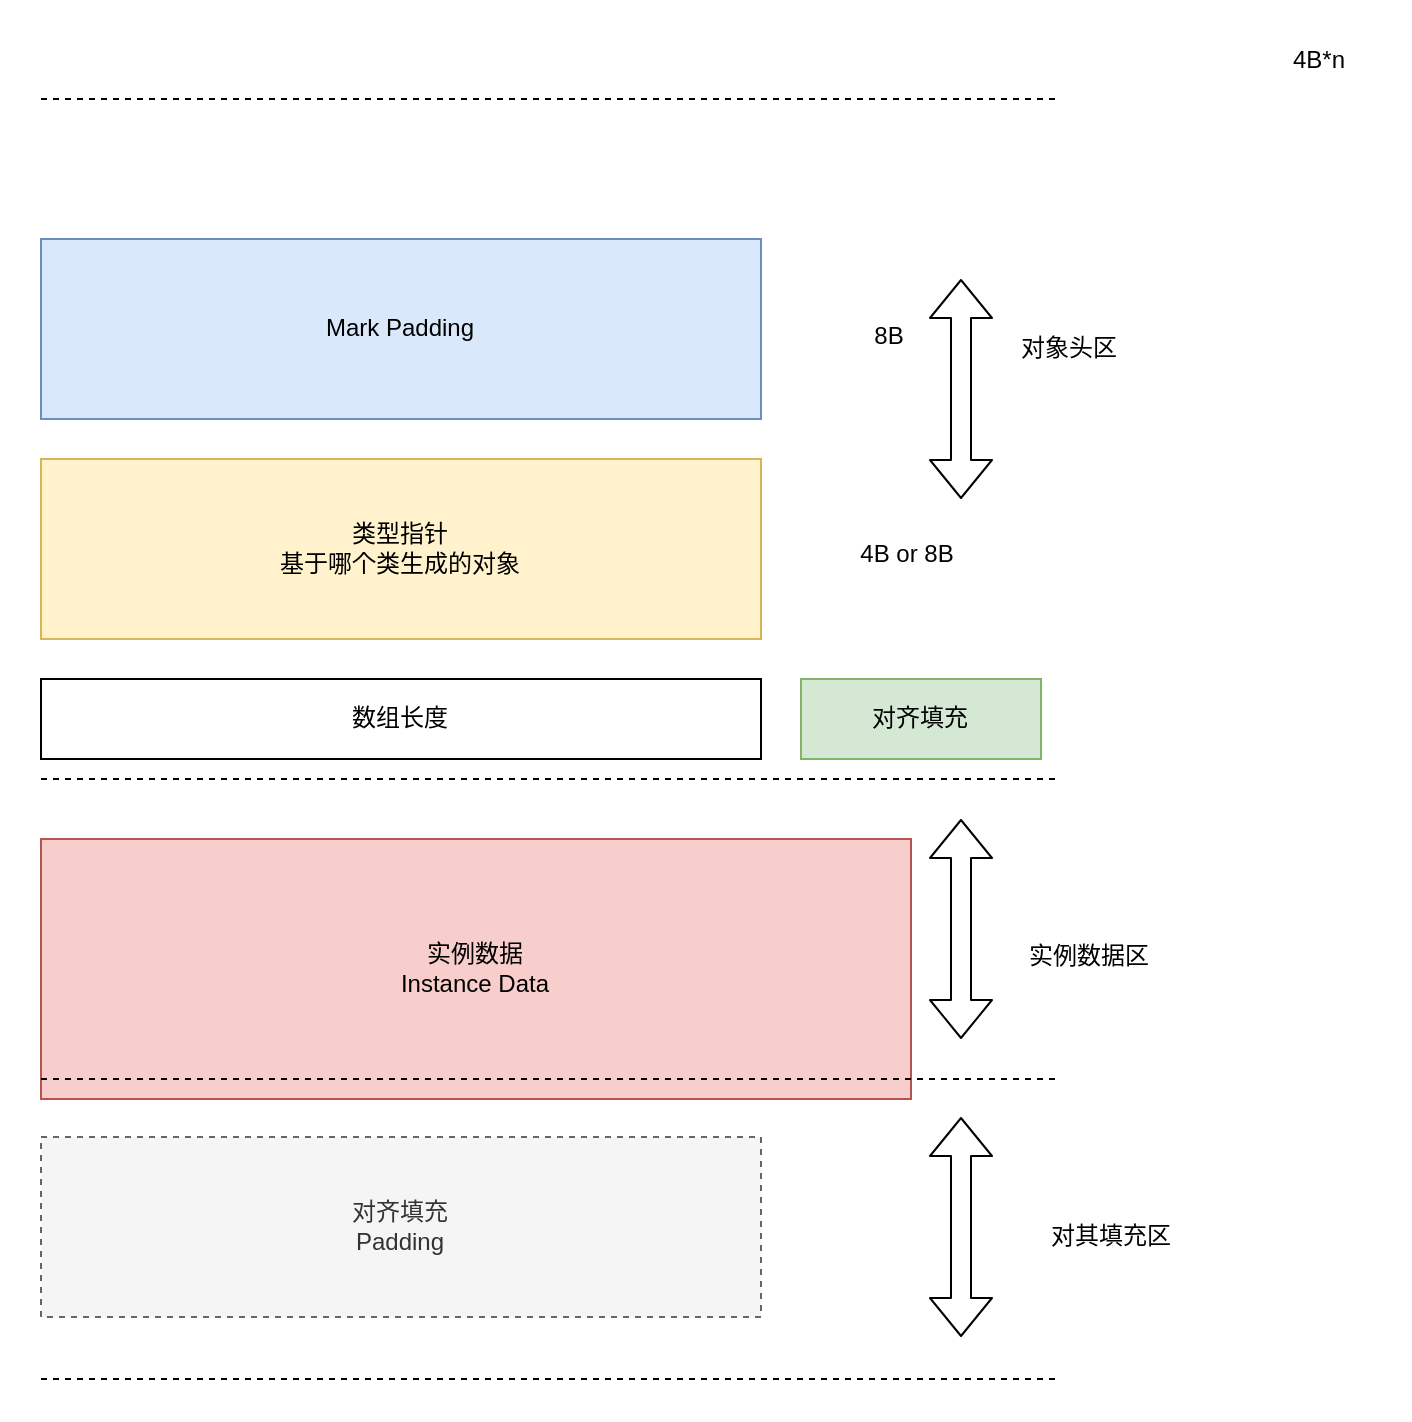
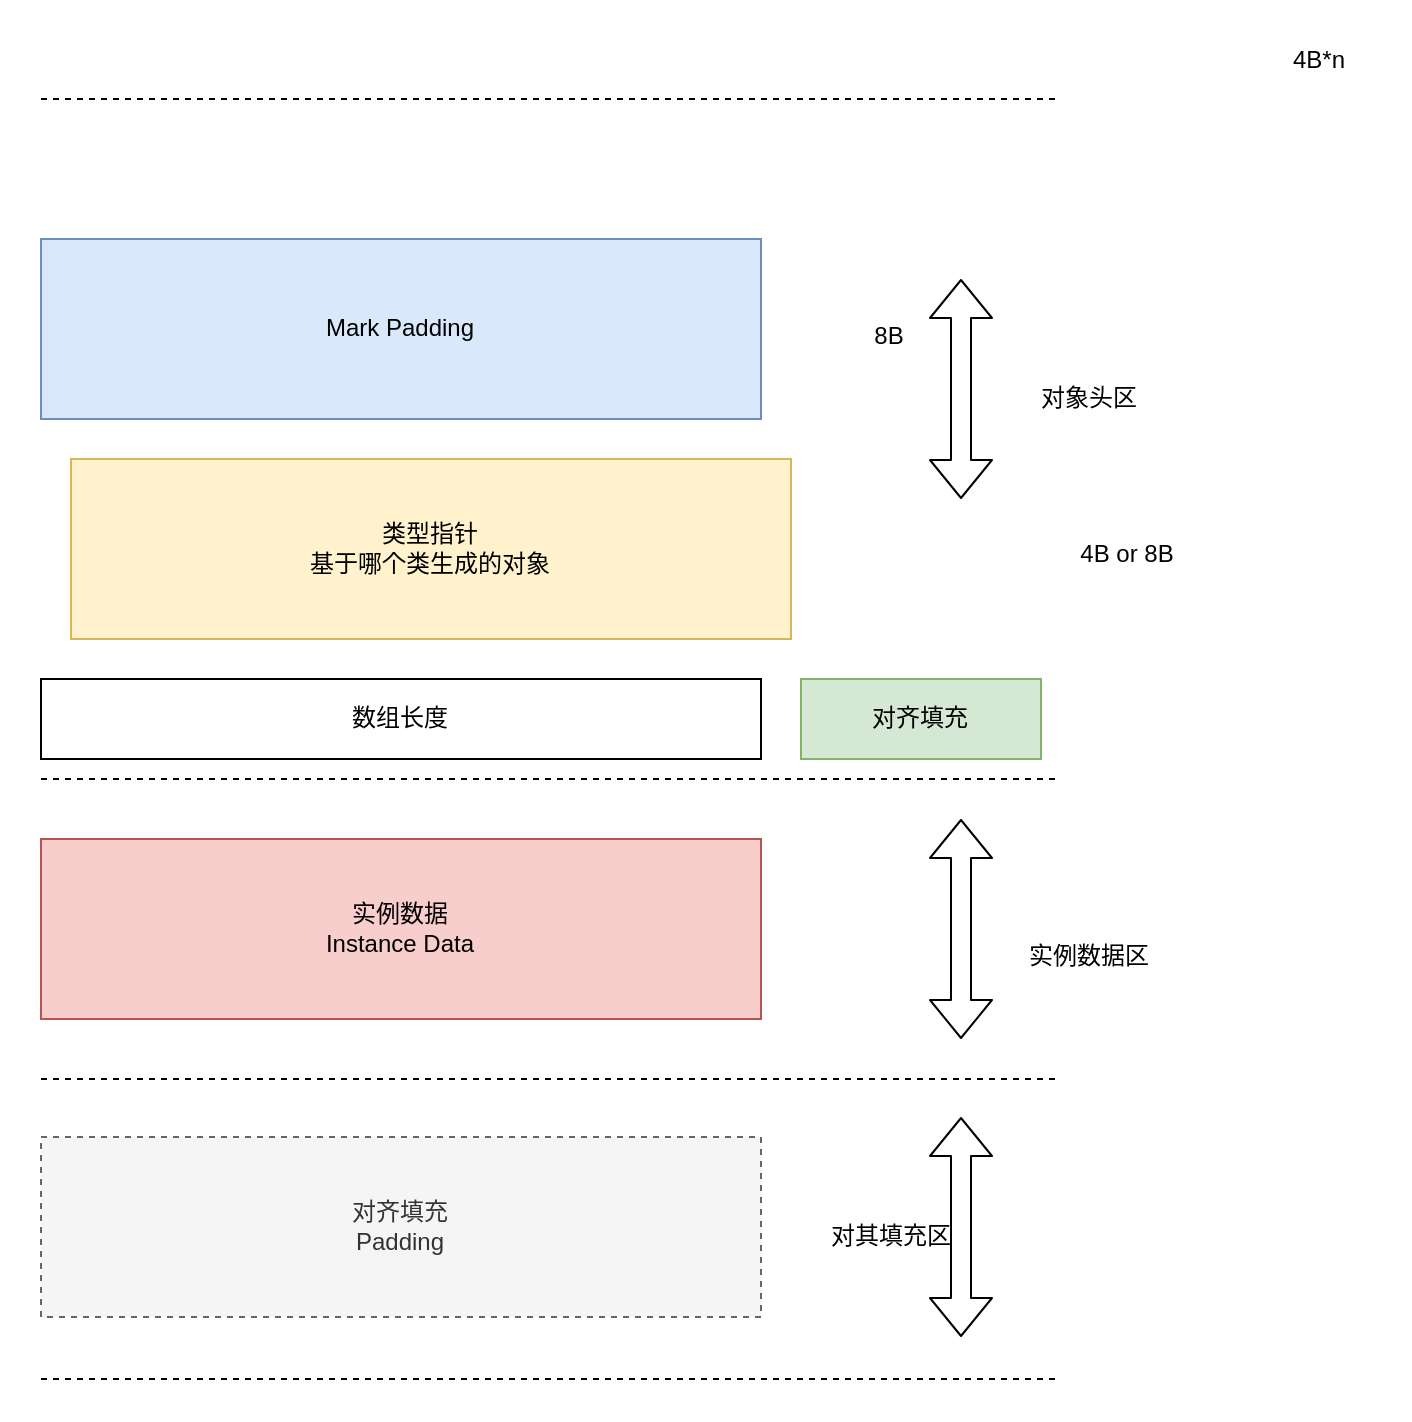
node "对象头区": moved (1069, 349) -> (1089, 399)
node "类型指针 基于哪个类生成的对象": moved (401, 549) -> (431, 549)
node "4B or 8B": moved (907, 555) -> (1127, 555)
node "实例数据 Instance Data": size 870x260 -> 720x180
node "对其填充区": moved (1111, 1237) -> (891, 1237)
